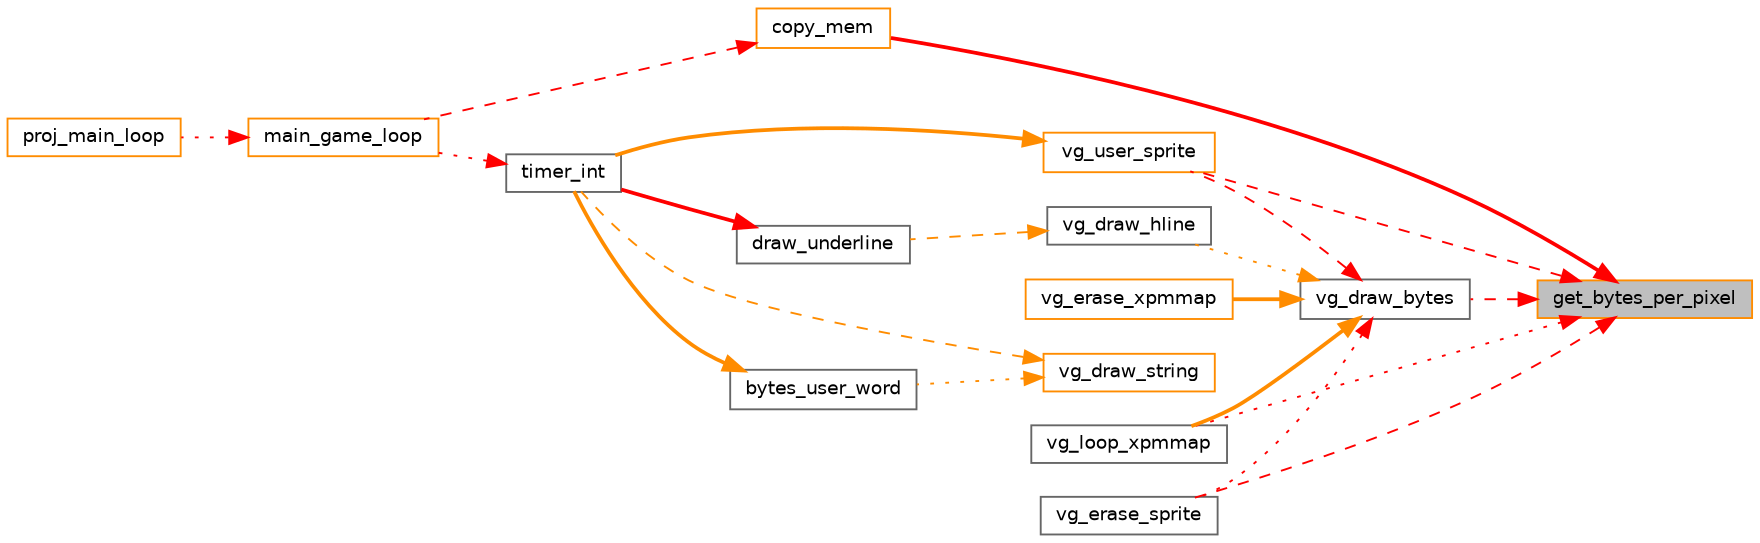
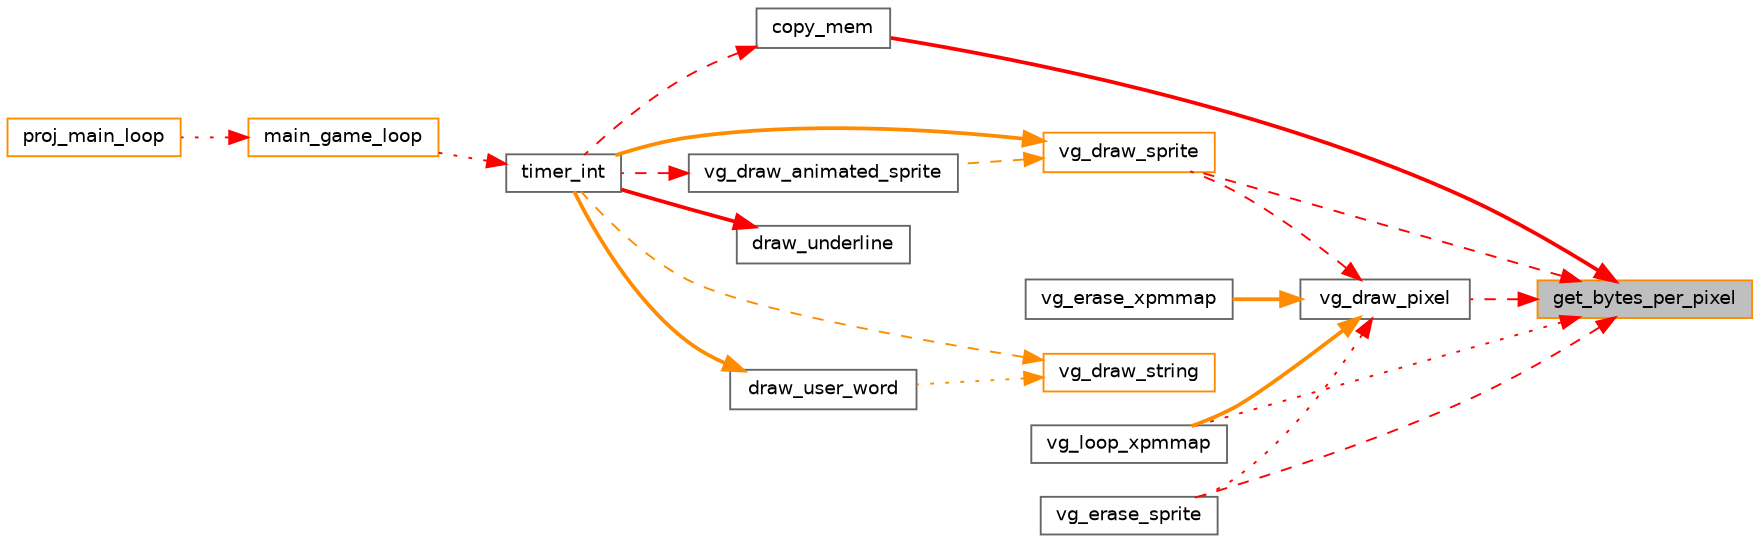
node "copy_mem": color darkorange -> gray40
edge "main_game_loop" -> "copy_mem": now "timer_int" -> "copy_mem"
node "vg_user_sprite": label "vg_user_sprite" -> "vg_draw_sprite"
node "vg_draw_animated_sprite": added
node "vg_draw_hline": removed
node "vg_erase_xpmmap": color darkorange -> gray40
node "vg_draw_bytes": label "vg_draw_bytes" -> "vg_draw_pixel"
node "bytes_user_word": label "bytes_user_word" -> "draw_user_word"
